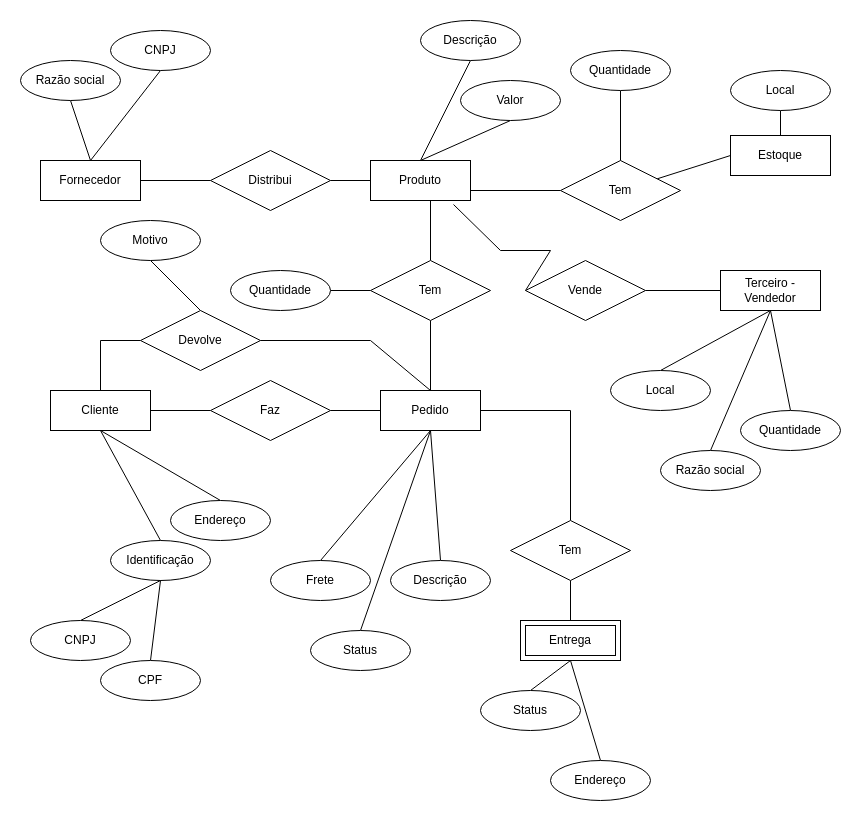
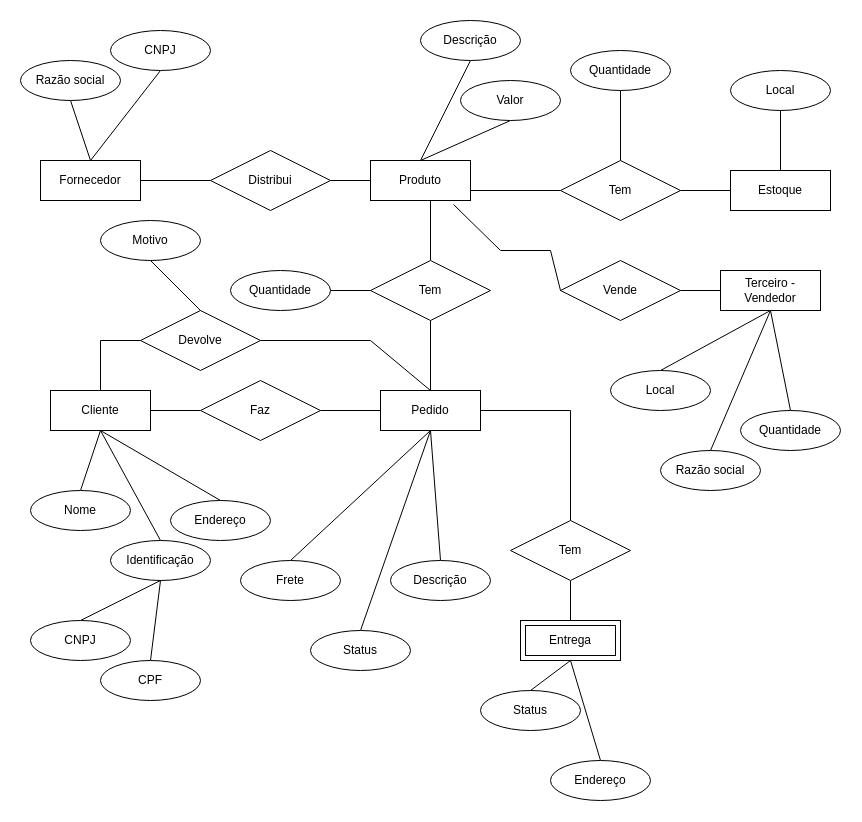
node "Estoque": moved (781, 156) -> (781, 191)
node "Vende": moved (586, 291) -> (621, 291)
node "Faz": moved (271, 411) -> (261, 411)
edge "Cliente" -- "Nome": added
node "Nome": added
node "Frete": moved (321, 581) -> (291, 581)
